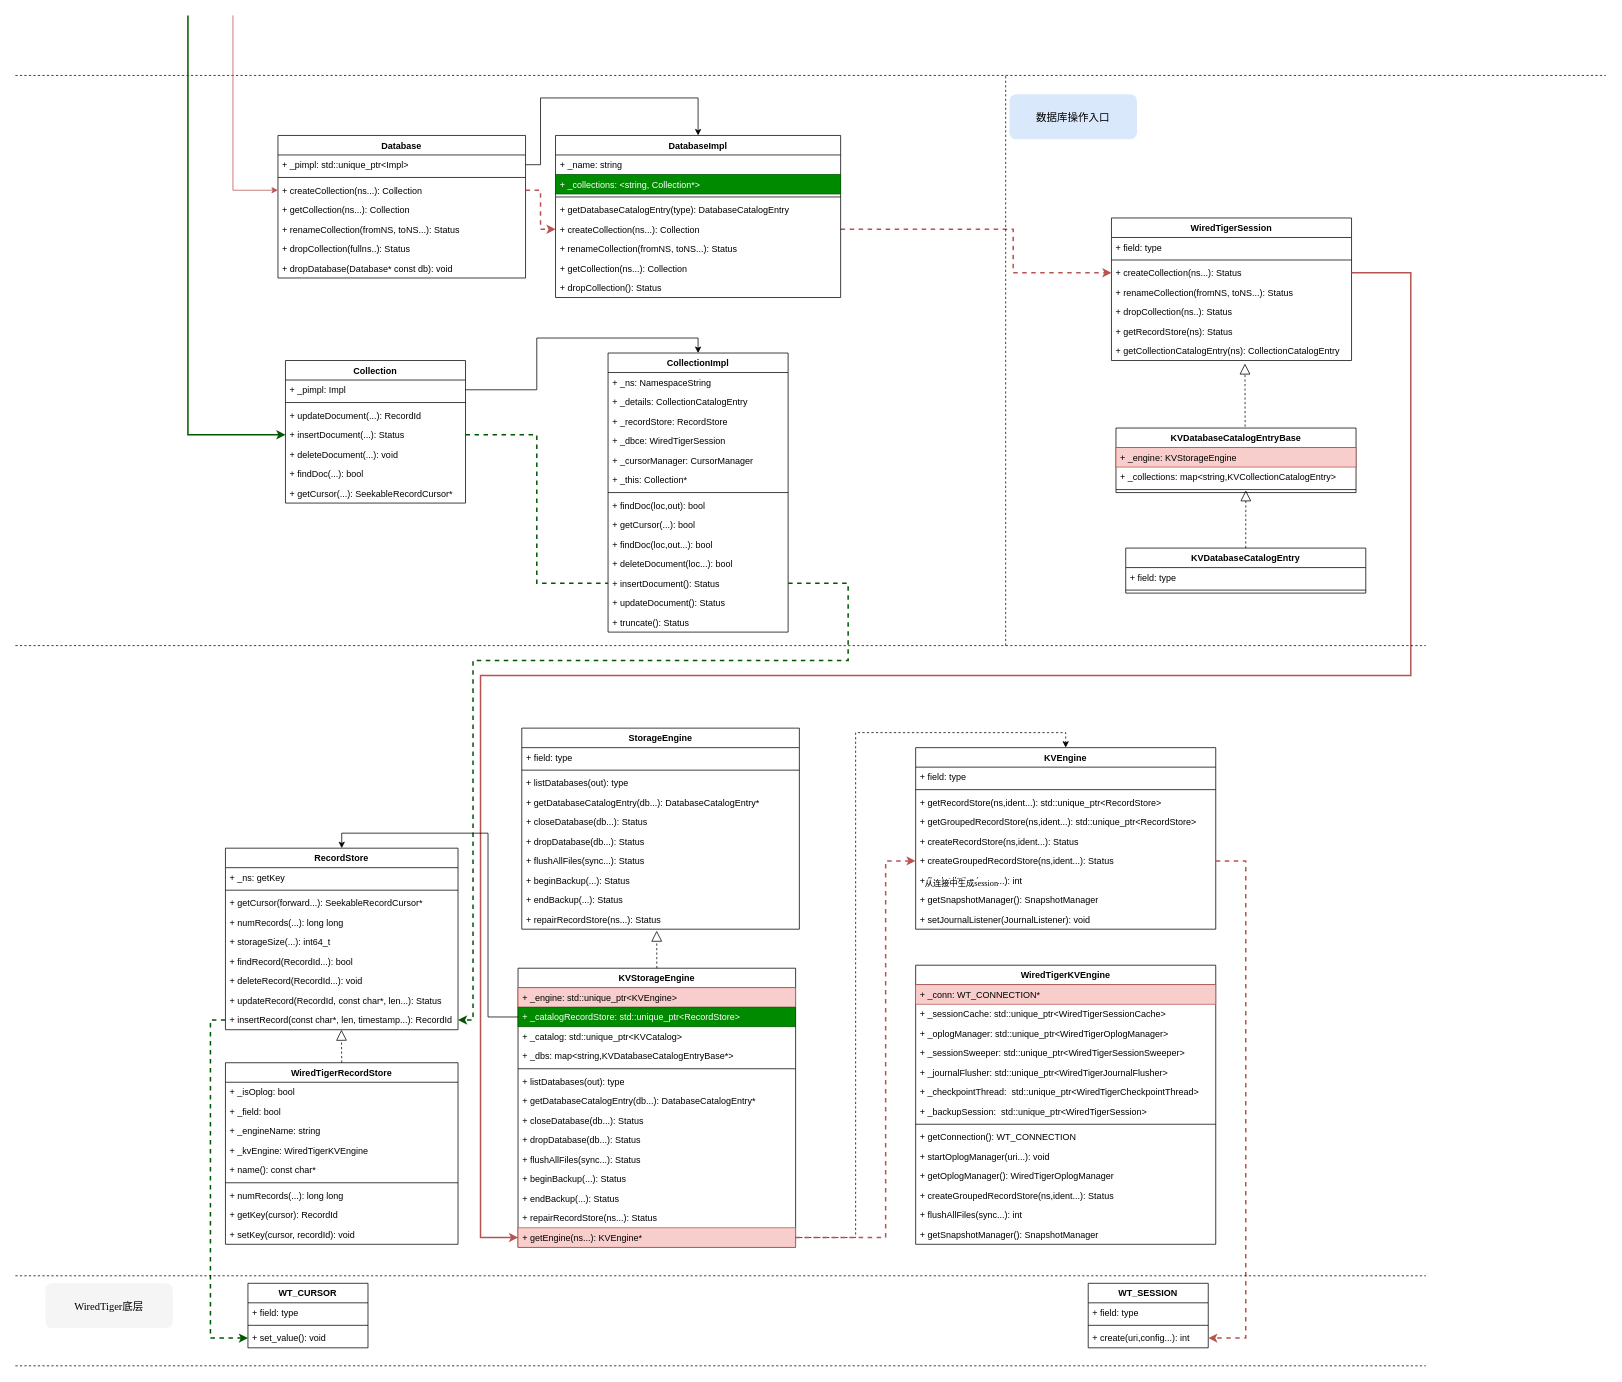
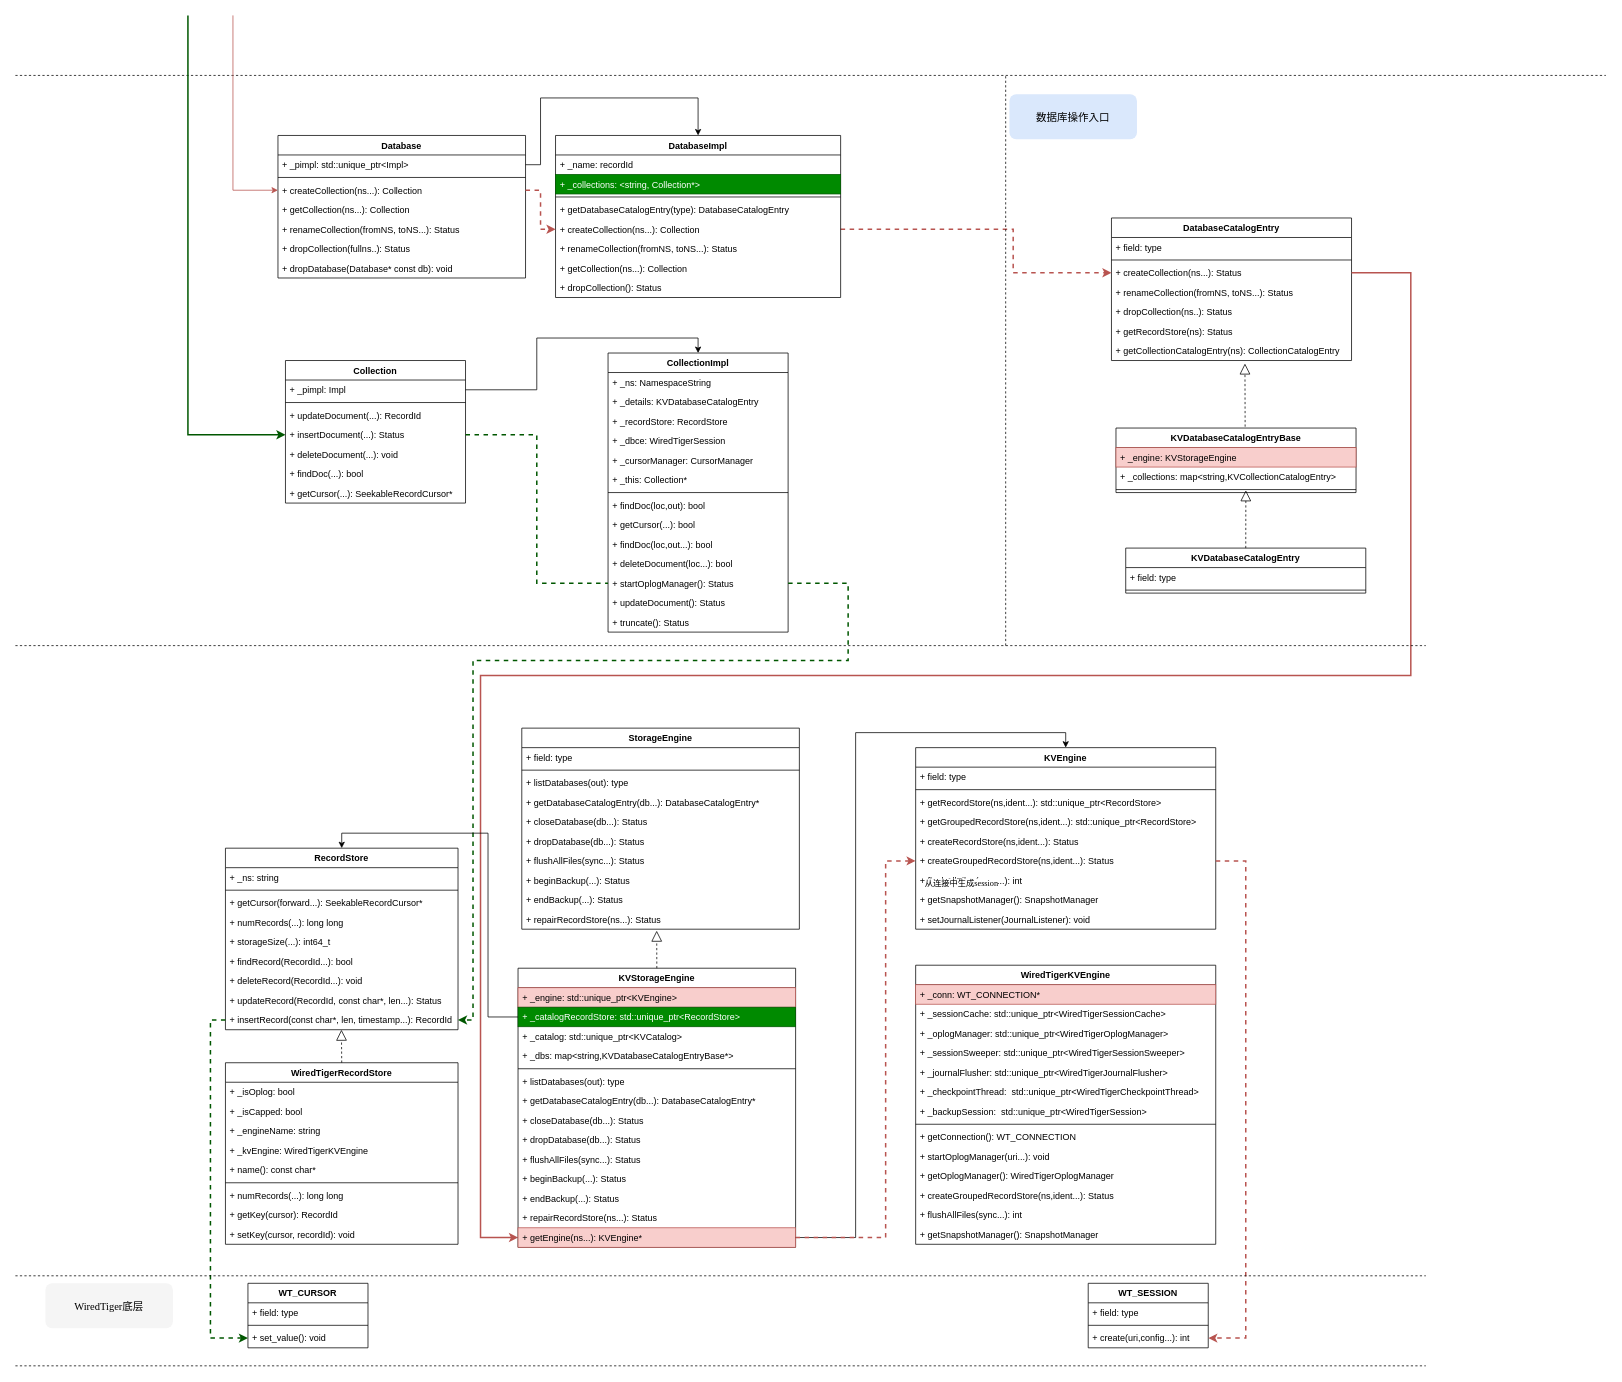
node "+ _name: string": label "+ _name: string" -> "+ _name: recordId"
node "WiredTigerSession": label "WiredTigerSession" -> "DatabaseCatalogEntry"
node "+ _details: CollectionCatalogEntry": label "+ _details: CollectionCatalogEntry" -> "+ _details: KVDatabaseCatalogEntry"
node "+ insertDocument(): Status": label "+ insertDocument(): Status" -> "+ startOplogManager(): Status"
edge "+ getEngine(ns...): KVEngine*" -> "KVEngine": style dashed -> solid
node "+ _ns: getKey": label "+ _ns: getKey" -> "+ _ns: string"
node "+ _field: bool": label "+ _field: bool" -> "+ _isCapped: bool"
